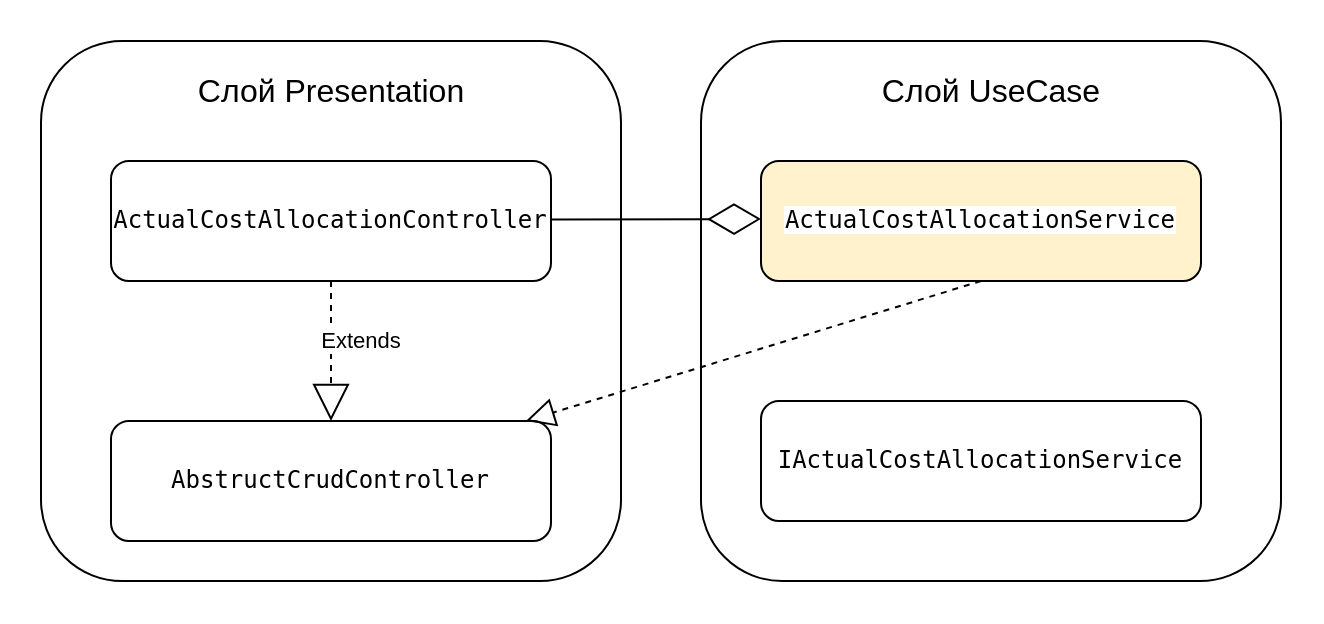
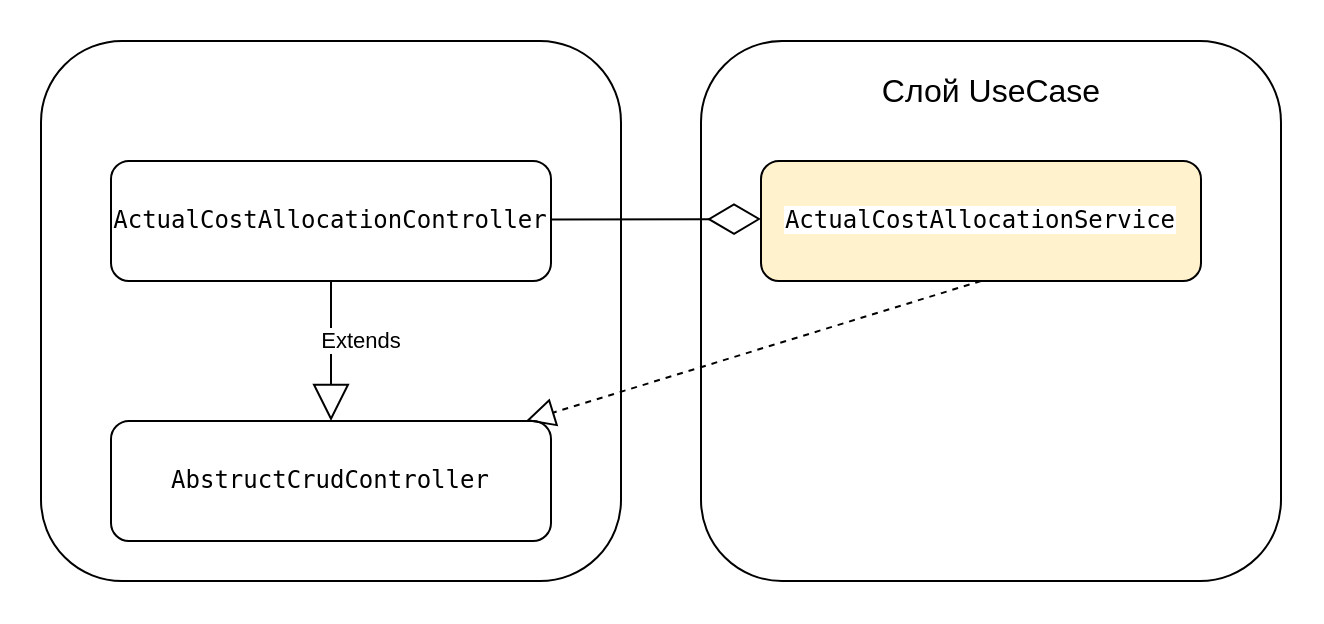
node "Слой Presentation": removed
edge "ActualCostAllocationController" -> "AbstructCrudController": style dashed -> solid
node "IActualCostAllocationService": removed
